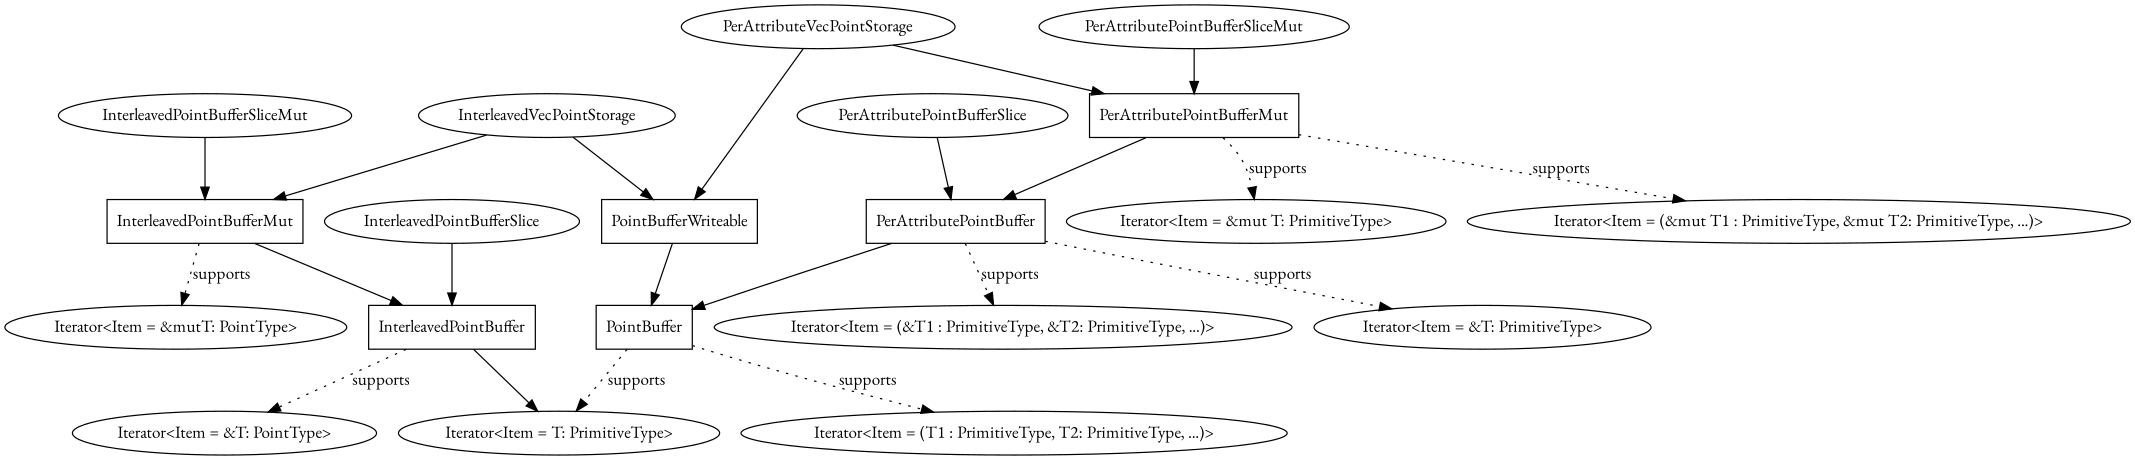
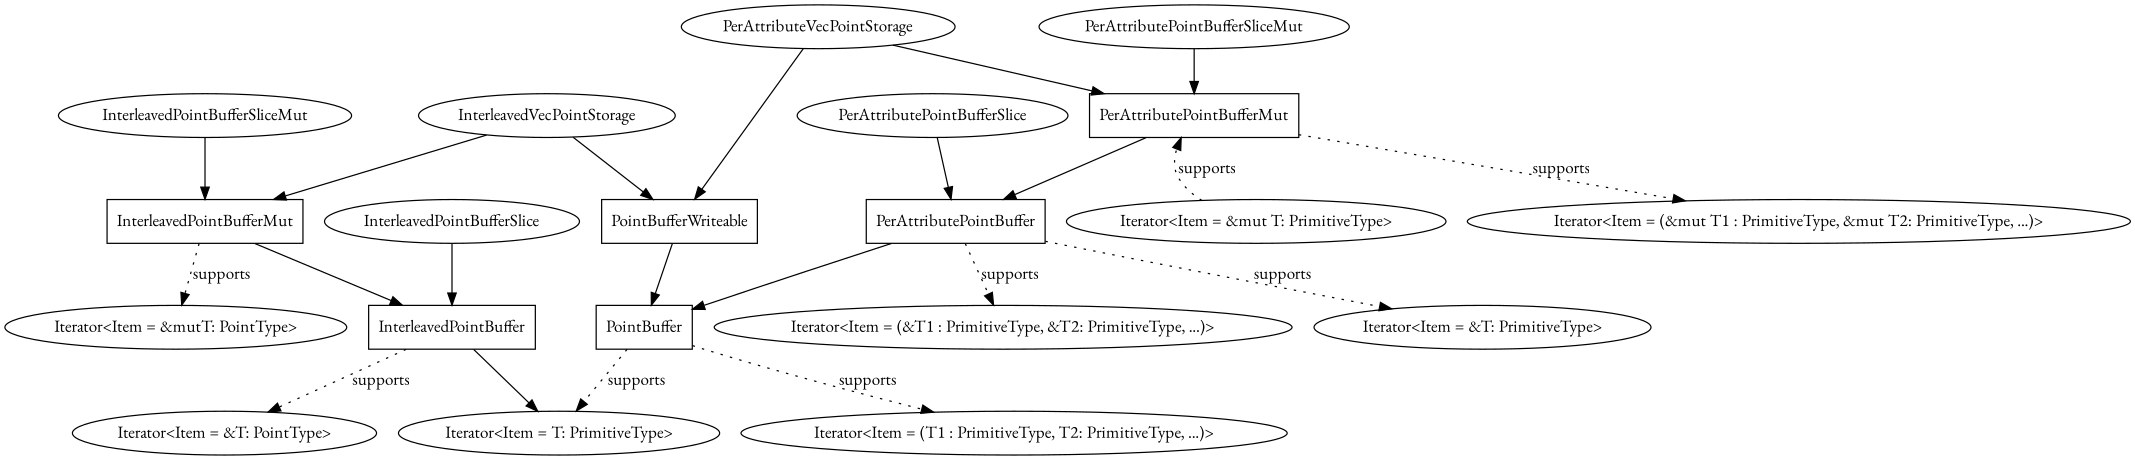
edge "PerAttributePointBufferMut" -> "Iterator<Item = &mut T: PrimitiveType>": reversed
